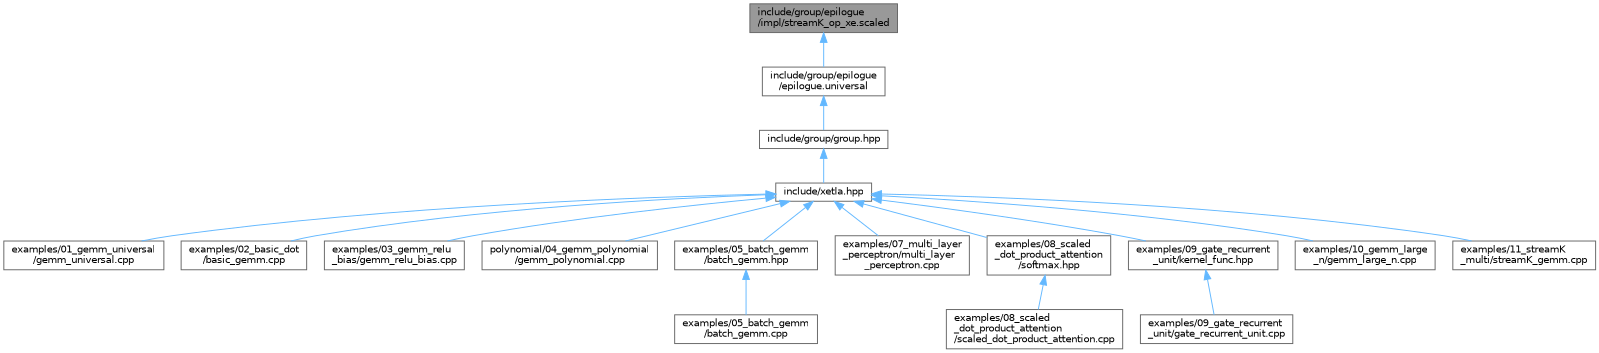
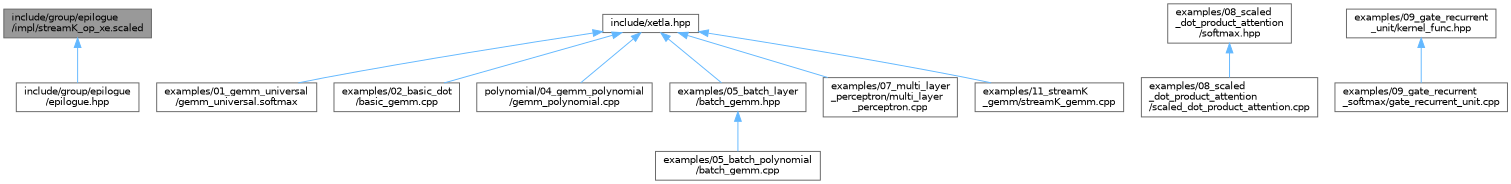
node "include/group/epilogue /epilogue.universal": label "include/group/epilogue /epilogue.universal" -> "include/group/epilogue /epilogue.hpp"
node "include/group/group.hpp": removed
edge "examples/09_gate_recurrent _unit/kernel_func.hpp" -> "include/xetla.hpp": removed
edge "examples/08_scaled _dot_product_attention /softmax.hpp" -> "include/xetla.hpp": removed
node "examples/01_gemm_universal /gemm_universal.cpp": label "examples/01_gemm_universal /gemm_universal.cpp" -> "examples/01_gemm_universal /gemm_universal.softmax"
node "examples/03_gemm_relu _bias/gemm_relu_bias.cpp": removed
node "examples/05_batch_gemm /batch_gemm.hpp": label "examples/05_batch_gemm /batch_gemm.hpp" -> "examples/05_batch_layer /batch_gemm.hpp"
node "examples/10_gemm_large _n/gemm_large_n.cpp": removed
node "examples/11_streamK _multi/streamK_gemm.cpp": label "examples/11_streamK _multi/streamK_gemm.cpp" -> "examples/11_streamK _gemm/streamK_gemm.cpp"
node "examples/05_batch_gemm /batch_gemm.cpp": label "examples/05_batch_gemm /batch_gemm.cpp" -> "examples/05_batch_polynomial /batch_gemm.cpp"
node "examples/09_gate_recurrent _unit/gate_recurrent_unit.cpp": label "examples/09_gate_recurrent _unit/gate_recurrent_unit.cpp" -> "examples/09_gate_recurrent _softmax/gate_recurrent_unit.cpp"
